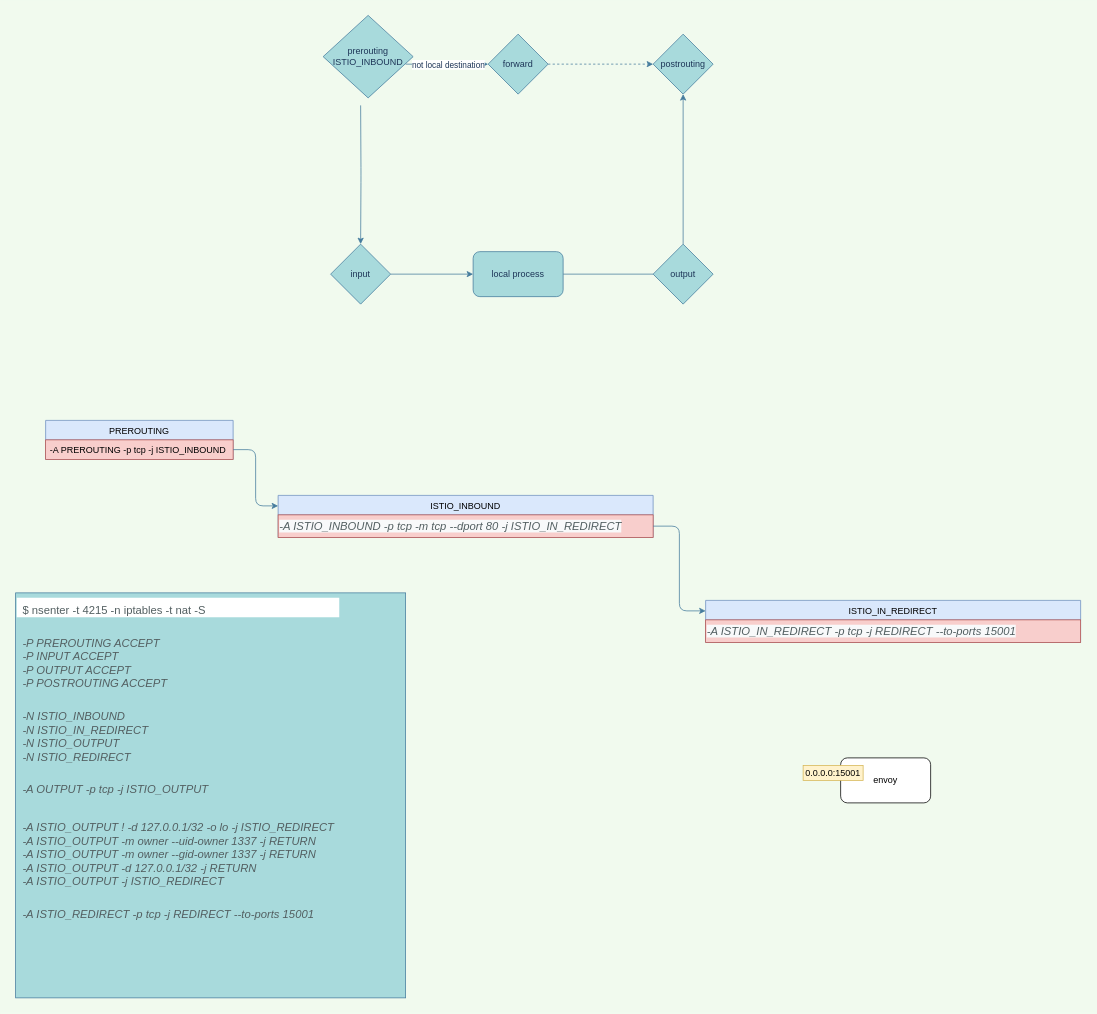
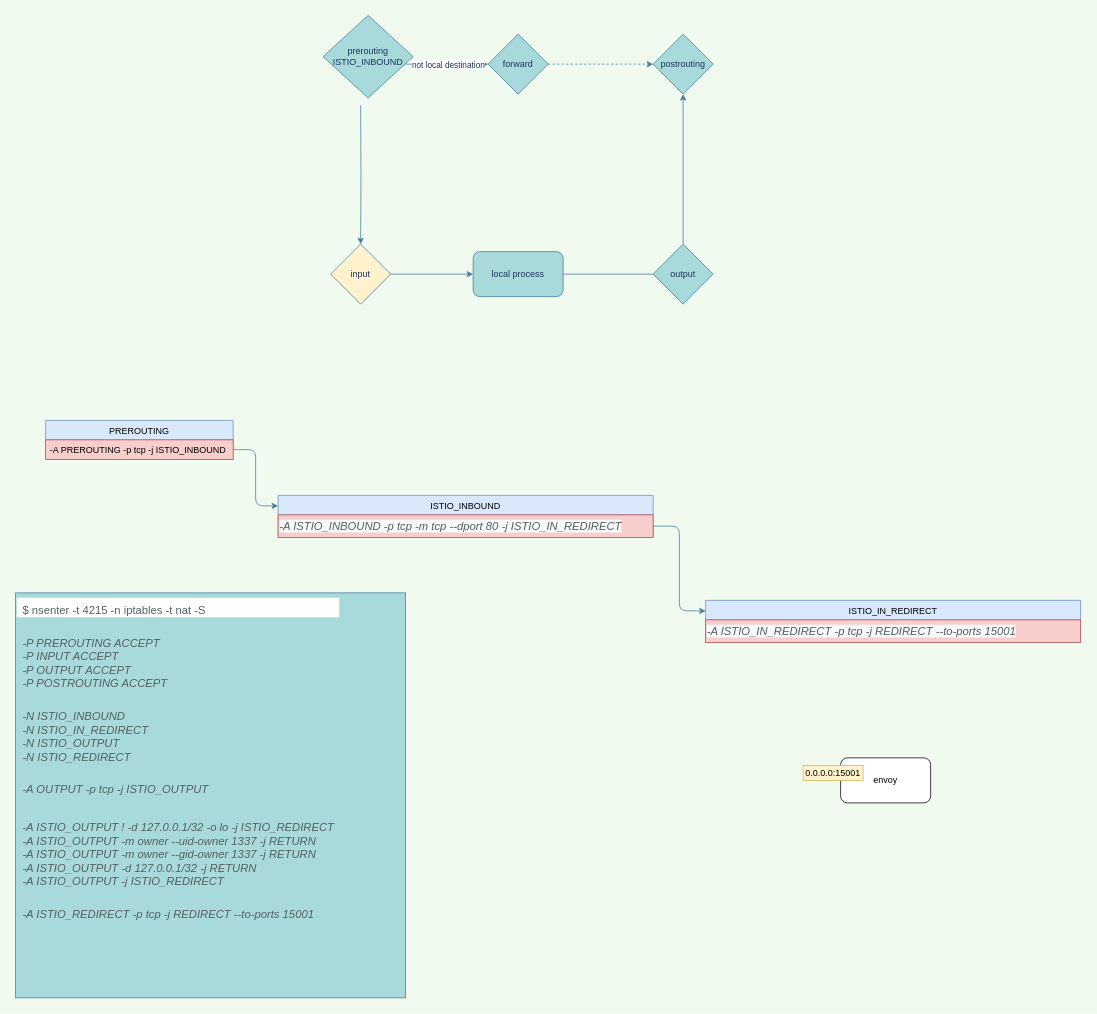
node "input": fillcolor #a8dadc -> #fff2cc
